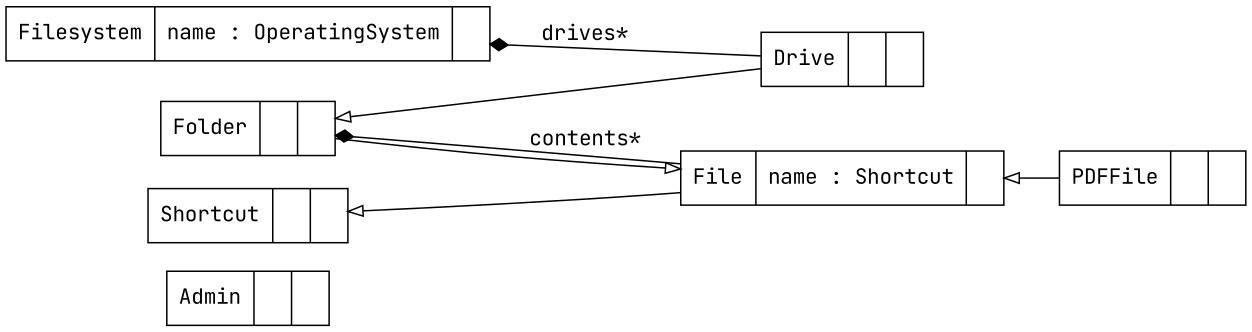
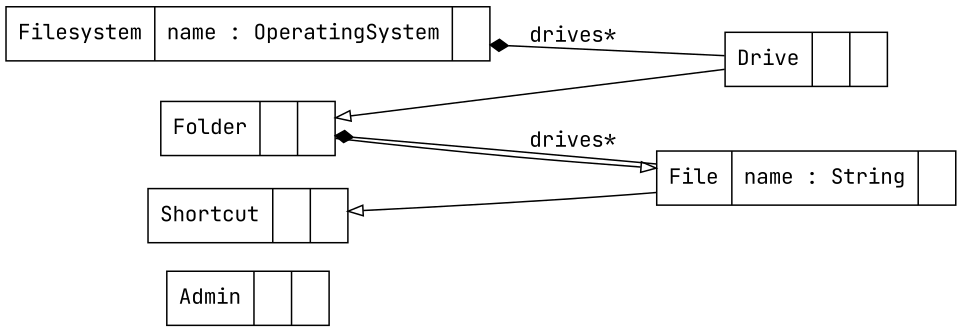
edge "File" -> "Folder": label " contents* " -> " drives* "
node "File": text "name : Shortcut" -> "name : String"
node "PDFFile": removed
